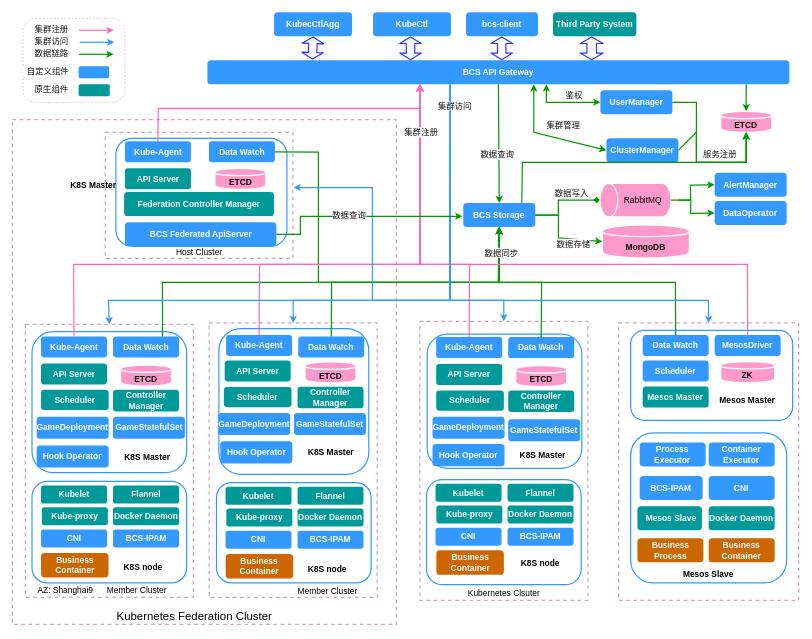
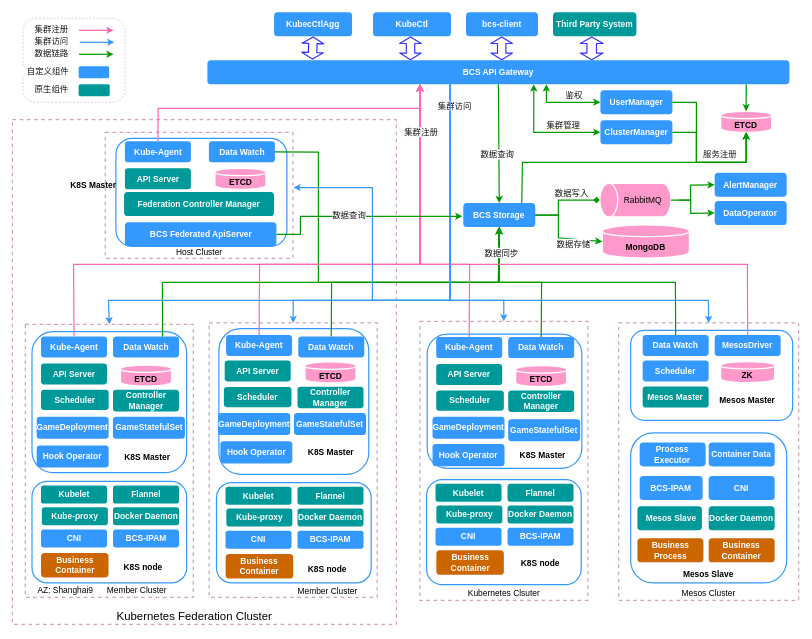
node "ClusterManager": moved (642, 150) -> (636, 132)
node "Container Executor": label "Container Executor" -> "Container Data"
node "Mesos Cluster": added
